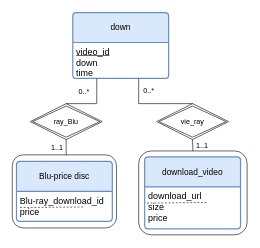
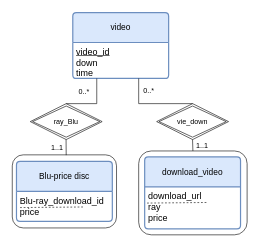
node "down": label "down" -> "video"
node "vie_ray": label "vie_ray" -> "vie_down"
node "download_url size price": label "download_url size price" -> "download_url ray price"
